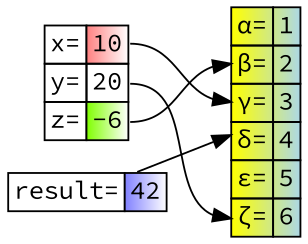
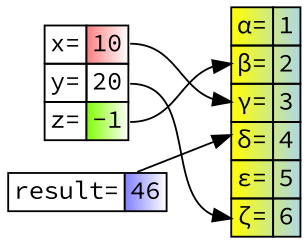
node "x=": text "-6" -> "-1"
node "result=": text "42" -> "46"
